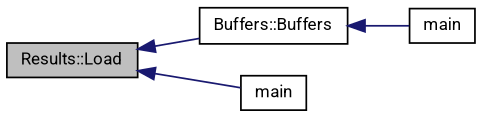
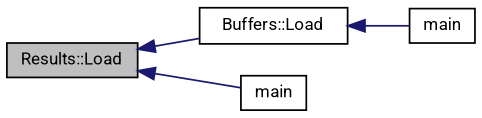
node "Buffers::Buffers": label "Buffers::Buffers" -> "Buffers::Load"
